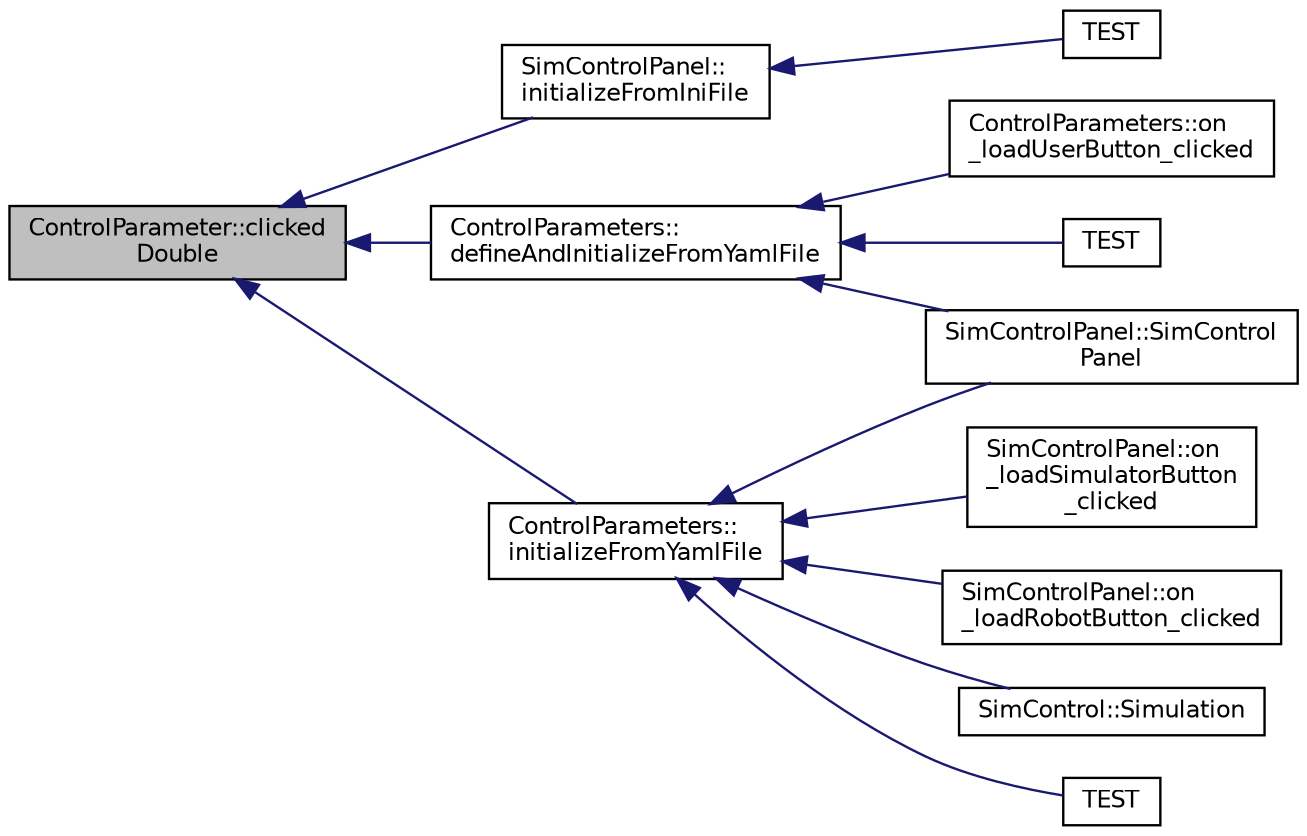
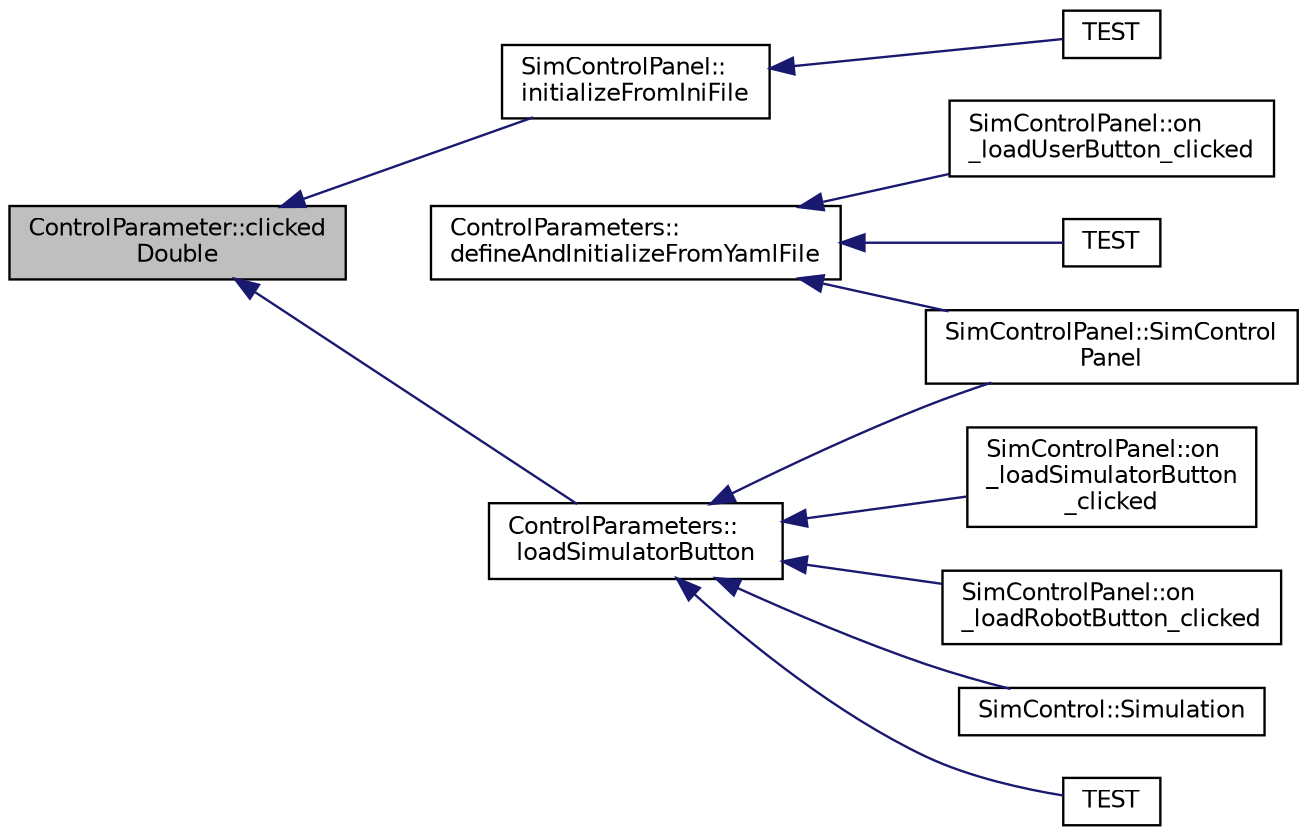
node "ControlParameters::on _loadUserButton_clicked": label "ControlParameters::on _loadUserButton_clicked" -> "SimControlPanel::on _loadUserButton_clicked"
edge "ControlParameters:: defineAndInitializeFromYamlFile" -> "ControlParameter::clicked Double": removed
node "ControlParameters:: initializeFromYamlFile": label "ControlParameters:: initializeFromYamlFile" -> "ControlParameters:: loadSimulatorButton"
